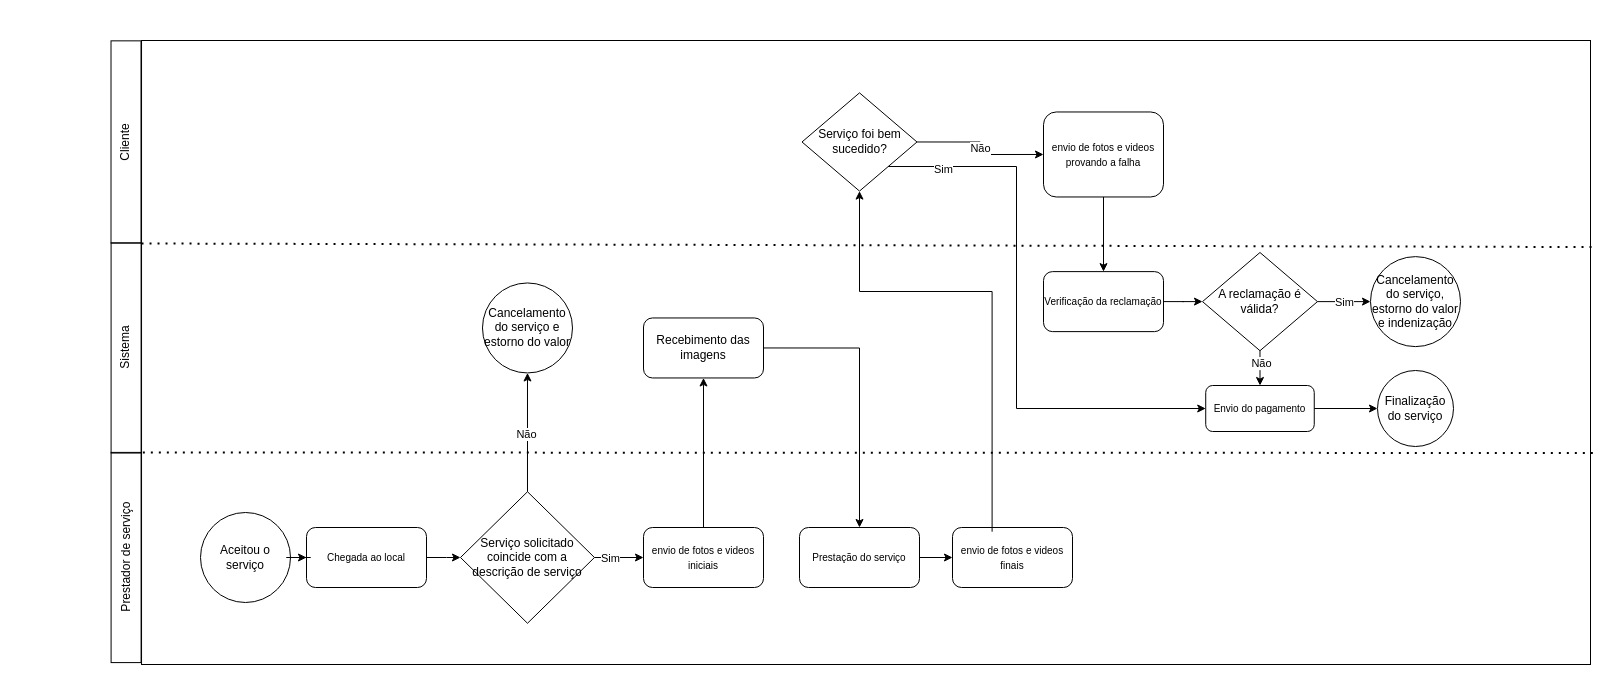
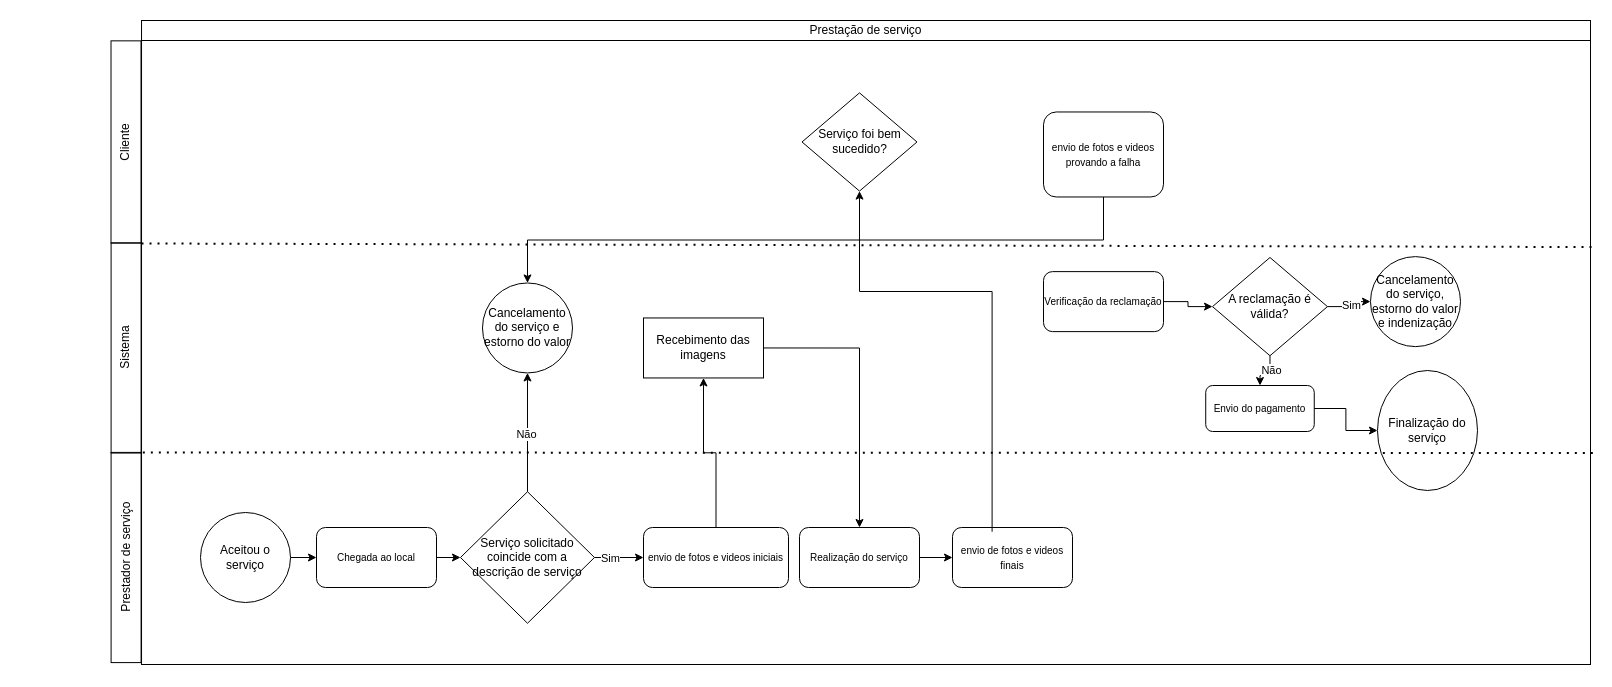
node "Prestação de serviço": added
edge "Serviço foi bem sucedido?" -> "envio de fotos e videos provando a falha": removed, label "Não"
edge "envio de fotos e videos provando a falha" -> "Verificação da reclamação": now "envio de fotos e videos provando a falha" -> "Cancelamento do serviço e estorno do valor"
node "A reclamação é válida?": moved (1260, 302) -> (1270, 307)
edge "Serviço foi bem sucedido?" -> "Envio do pagamento": removed, label "Sim"
node "Recebimento das imagens": shape rounded rectangle -> rectangle
node "Finalização do serviço": size 76x76 -> 100x120
node "Chegada ao local": moved (367, 558) -> (377, 558)
node "envio de fotos e videos iniciais": size 120x60 -> 145x60
node "Prestação do serviço": label "Prestação do serviço" -> "Realização do serviço"
